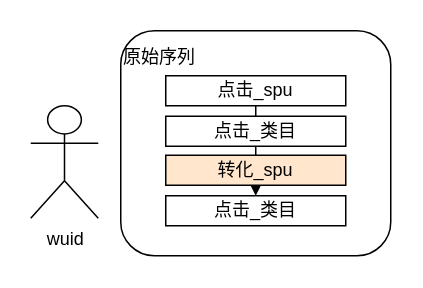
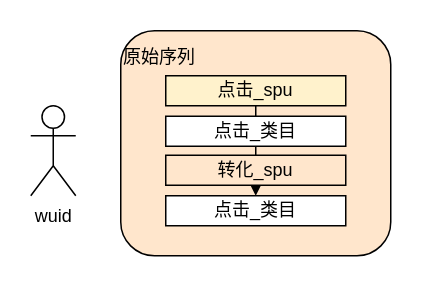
node "点击_spu": fillcolor #ffffff -> #fff2cc
node "原始序列": fillcolor #ffffff -> #ffe6cc
node "wuid": size 68x113 -> 45x90
